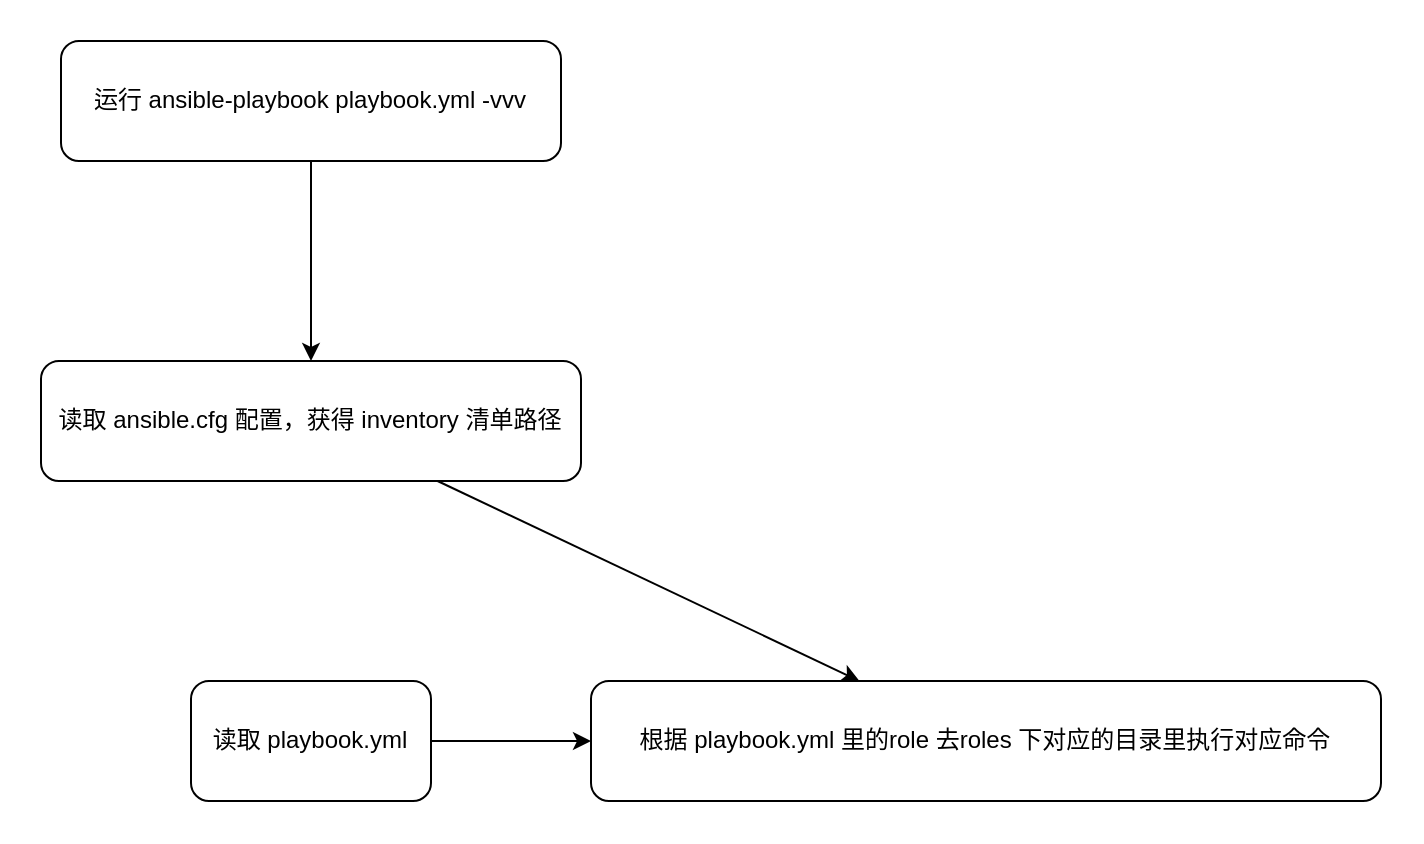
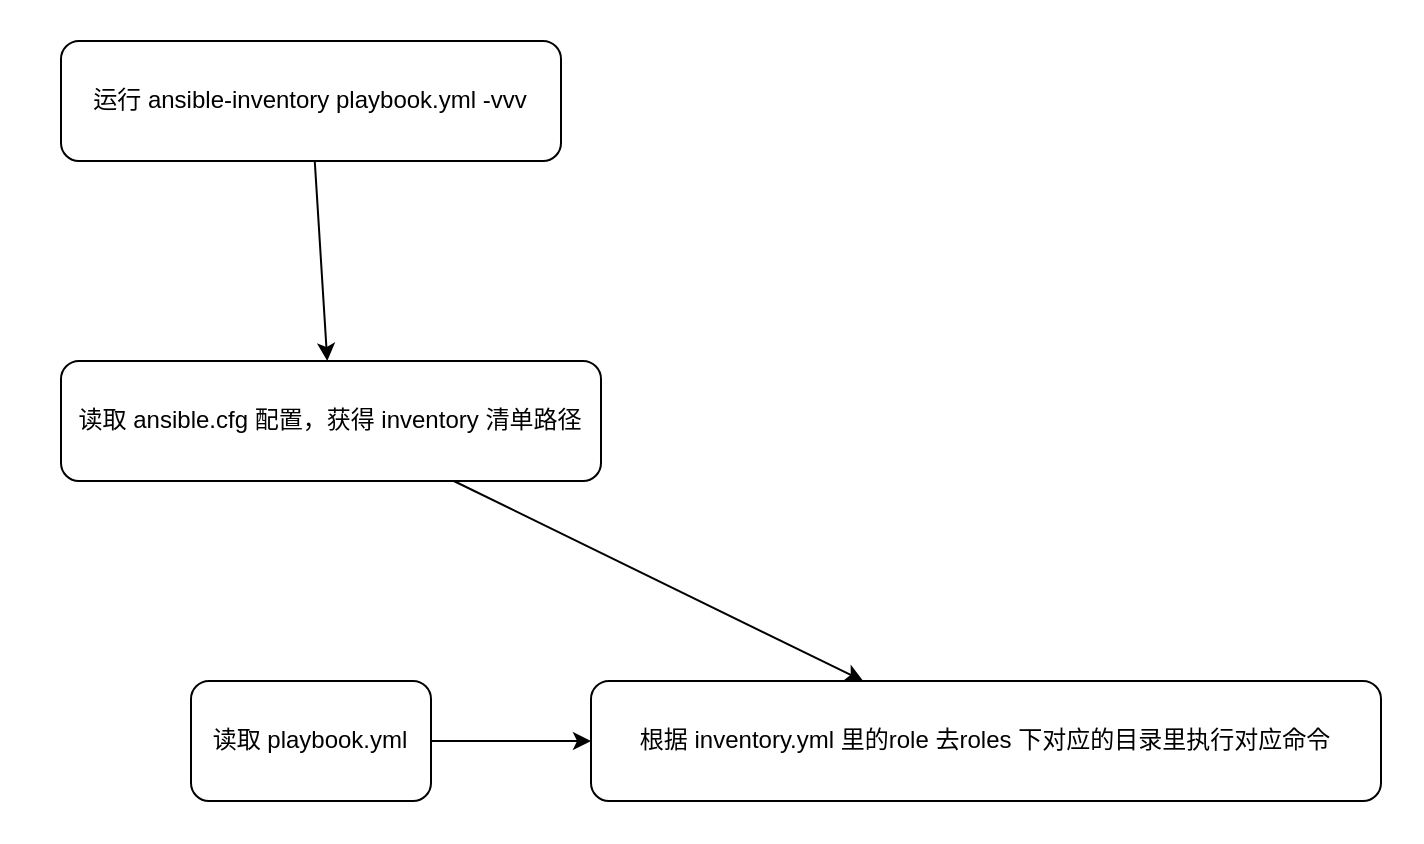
node "运行 ansible-playbook playbook.yml -vvv": label "运行 ansible-playbook playbook.yml -vvv" -> "运行 ansible-inventory playbook.yml -vvv"
node "读取 ansible.cfg 配置，获得 inventory 清单路径": moved (311, 421) -> (331, 421)
node "根据 playbook.yml 里的role 去roles 下对应的目录里执行对应命令": label "根据 playbook.yml 里的role 去roles 下对应的目录里执行对应命令" -> "根据 inventory.yml 里的role 去roles 下对应的目录里执行对应命令"
